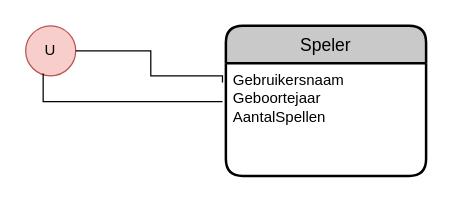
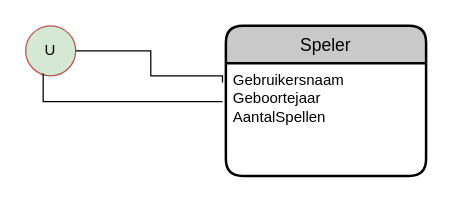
node "U": fillcolor #f8cecc -> #d5e8d4
